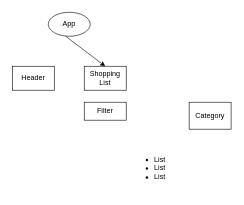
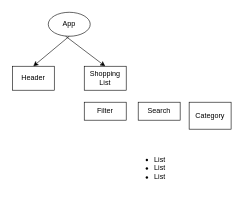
edge "App" -> "Header": added
node "Search": added
